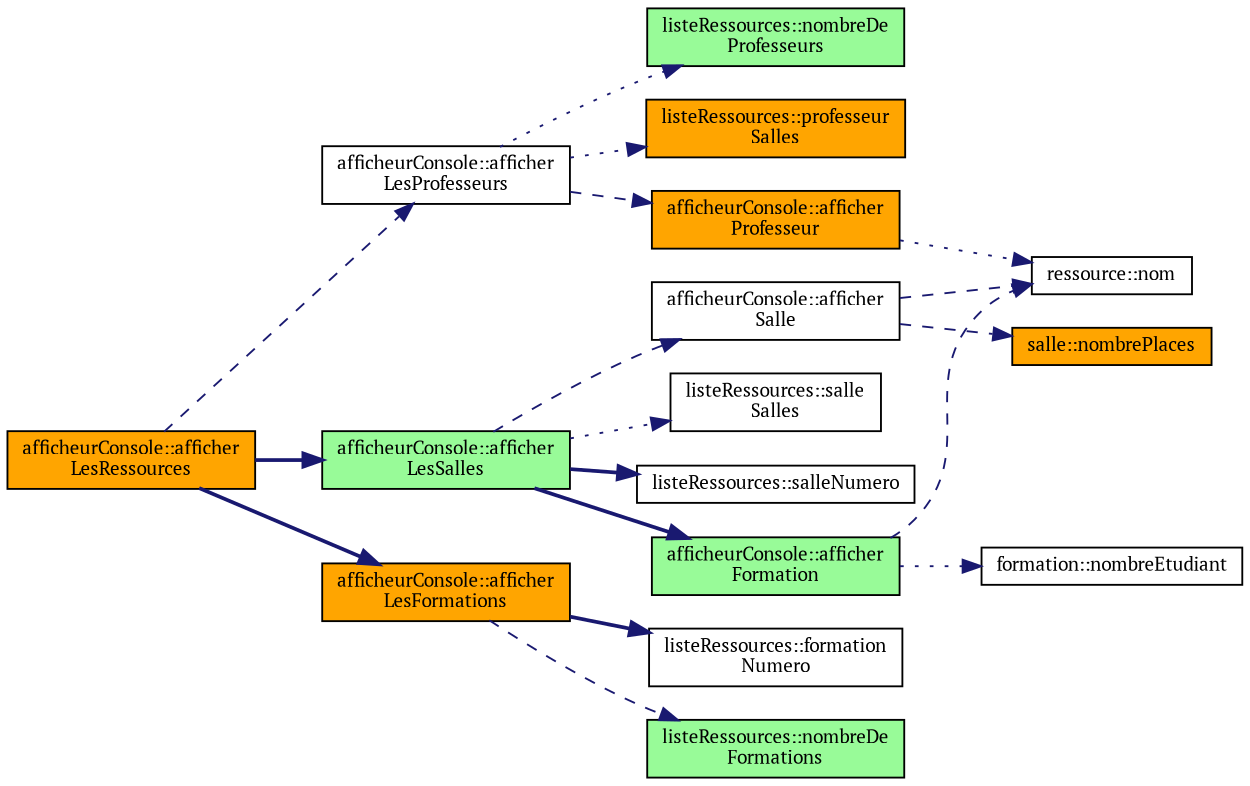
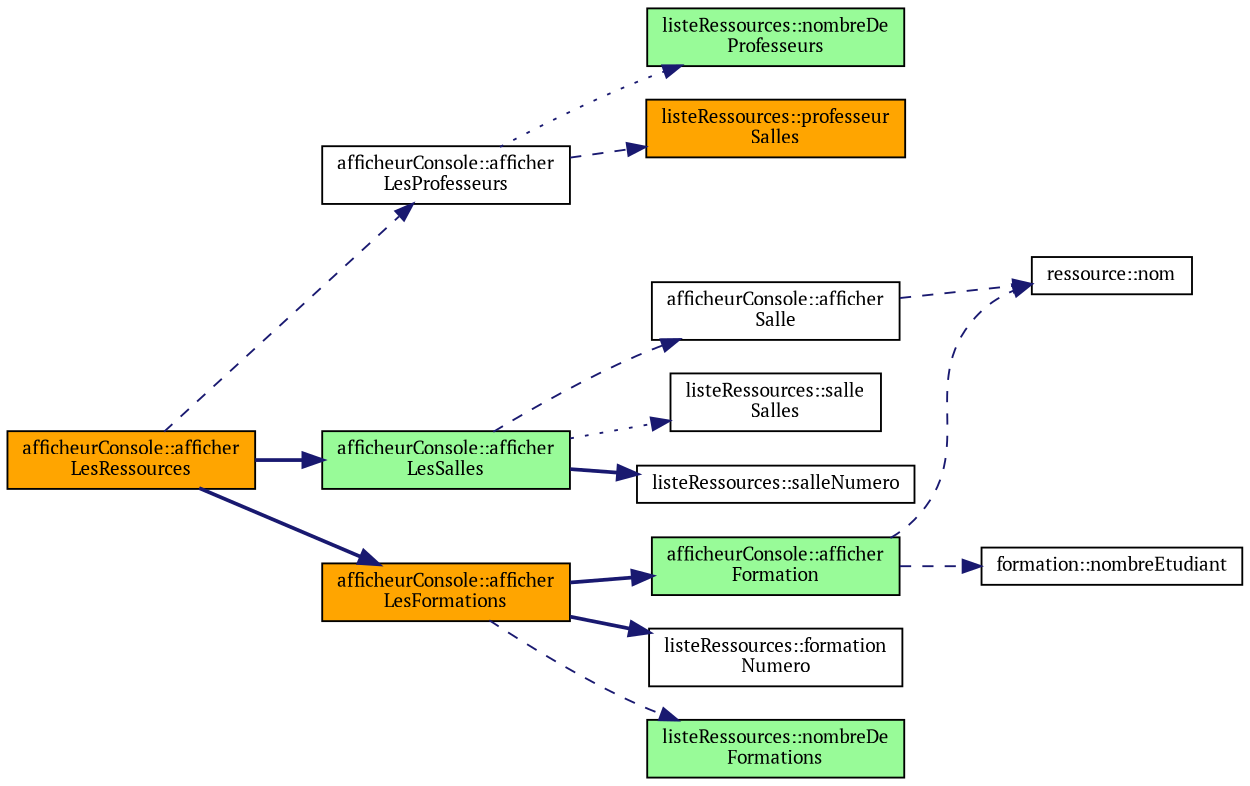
edge "afficheurConsole::afficher LesProfesseurs" -> "listeRessources::professeur Salles": style dotted -> dashed
node "afficheurConsole::afficher Professeur": removed
node "salle::nombrePlaces": removed
edge "afficheurConsole::afficher LesSalles" -> "afficheurConsole::afficher Formation": now "afficheurConsole::afficher LesFormations" -> "afficheurConsole::afficher Formation"
edge "afficheurConsole::afficher Formation" -> "formation::nombreEtudiant": style dotted -> dashed
